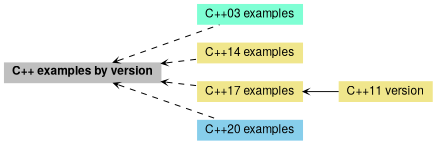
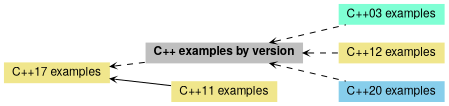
node "C++14 examples": label "C++14 examples" -> "C++12 examples"
edge "C++17 examples" -> "C++ examples by version": reversed
node "C++11 version": label "C++11 version" -> "C++11 examples"
